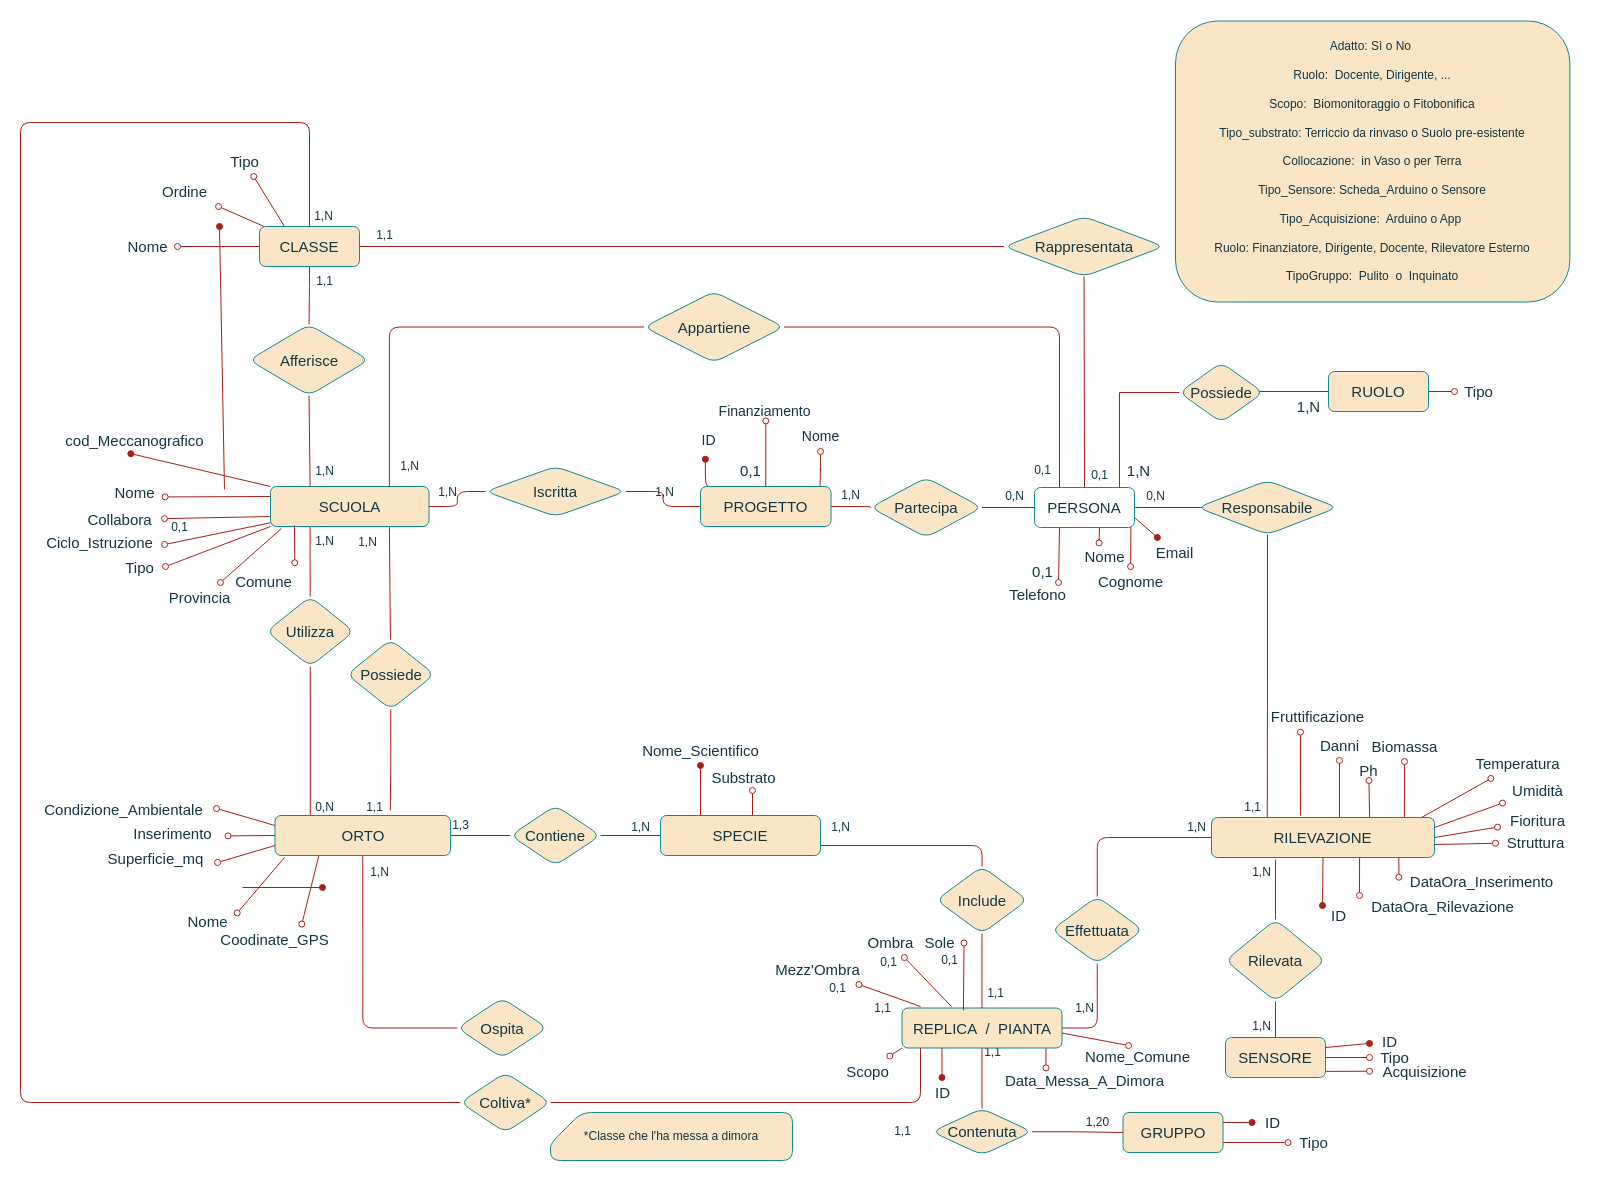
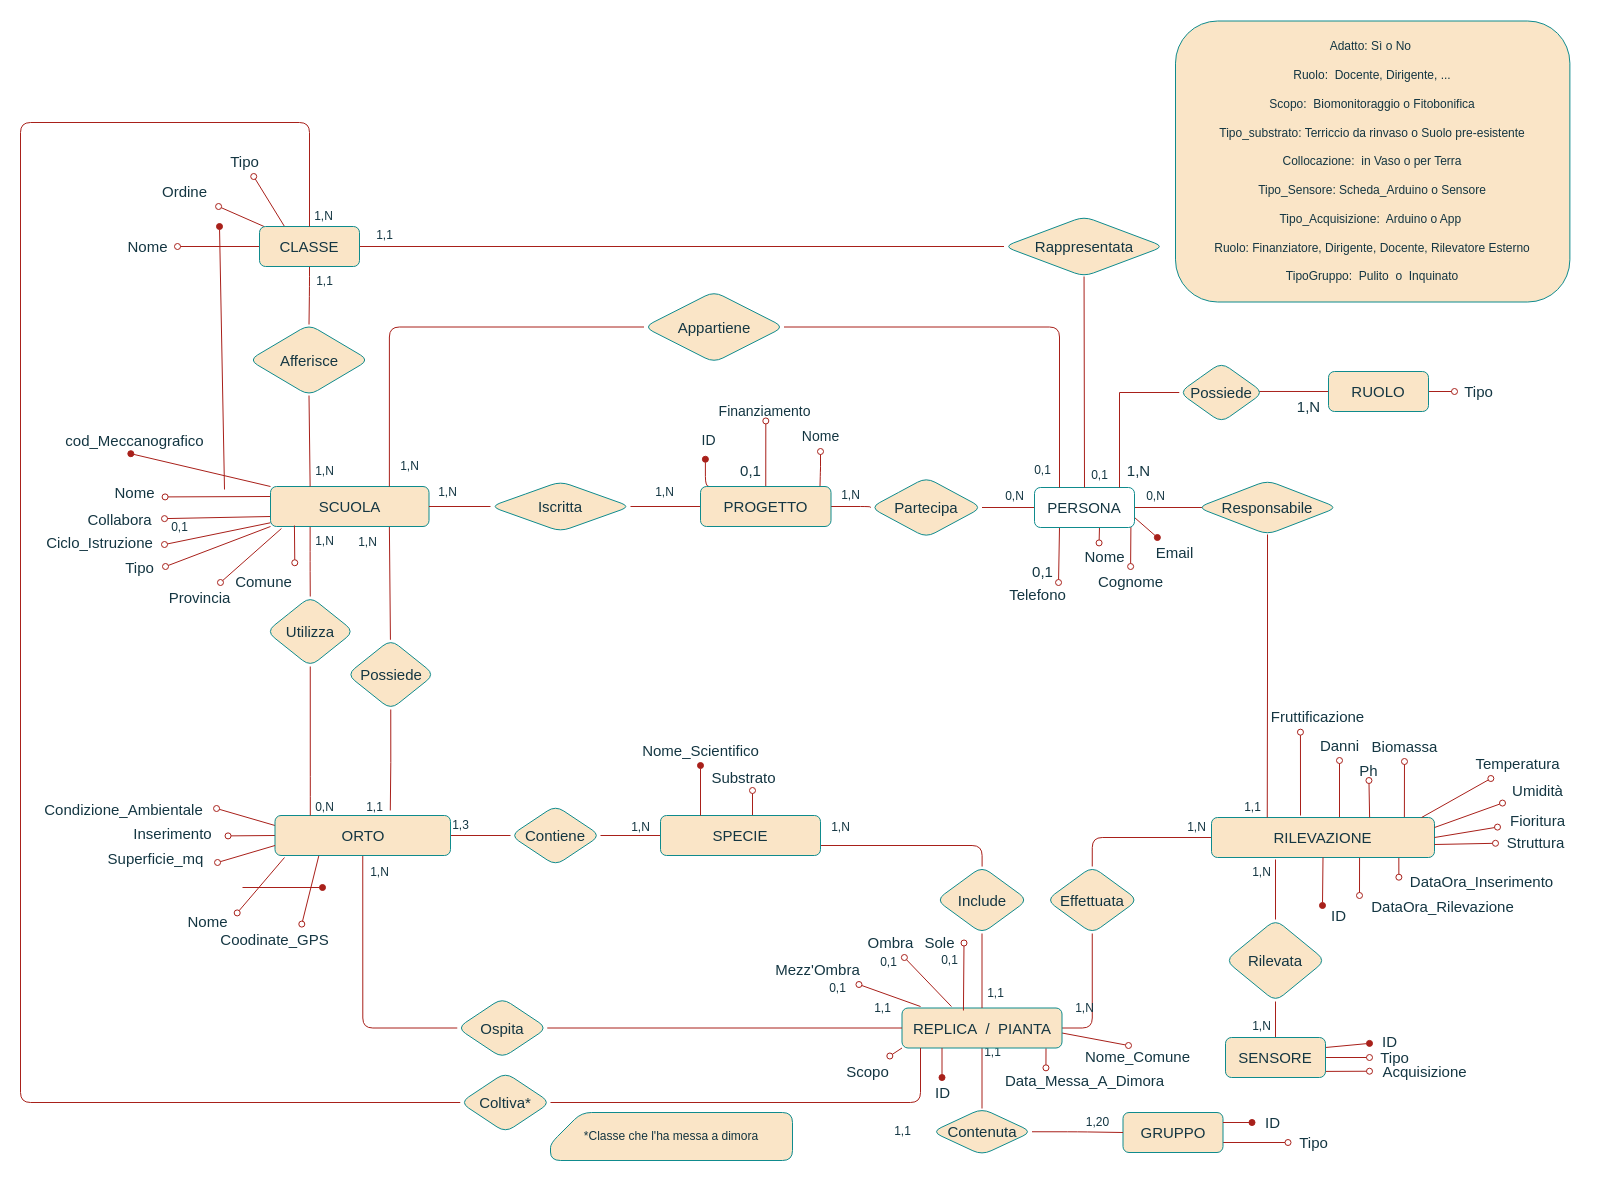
node "Iscritta": moved (556, 492) -> (561, 507)
node "Effettuata": moved (1097, 930) -> (1092, 900)
edge "Ospita" -- "REPLICA / PIANTA": added
